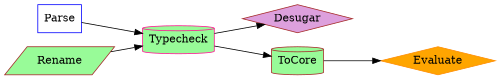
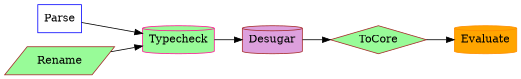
node "Desugar": shape diamond -> cylinder
edge "Typecheck" -> "ToCore": now "Desugar" -> "ToCore"
node "ToCore": shape cylinder -> diamond
node "Evaluate": shape diamond -> cylinder
